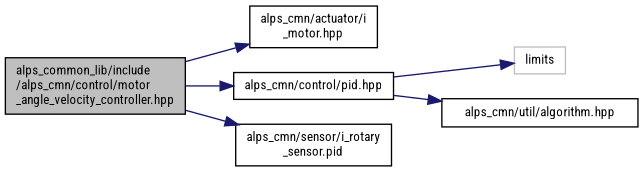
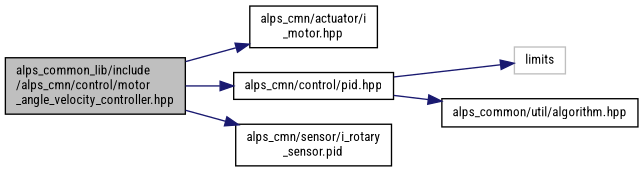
node "alps_cmn/util/algorithm.hpp": label "alps_cmn/util/algorithm.hpp" -> "alps_common/util/algorithm.hpp"
